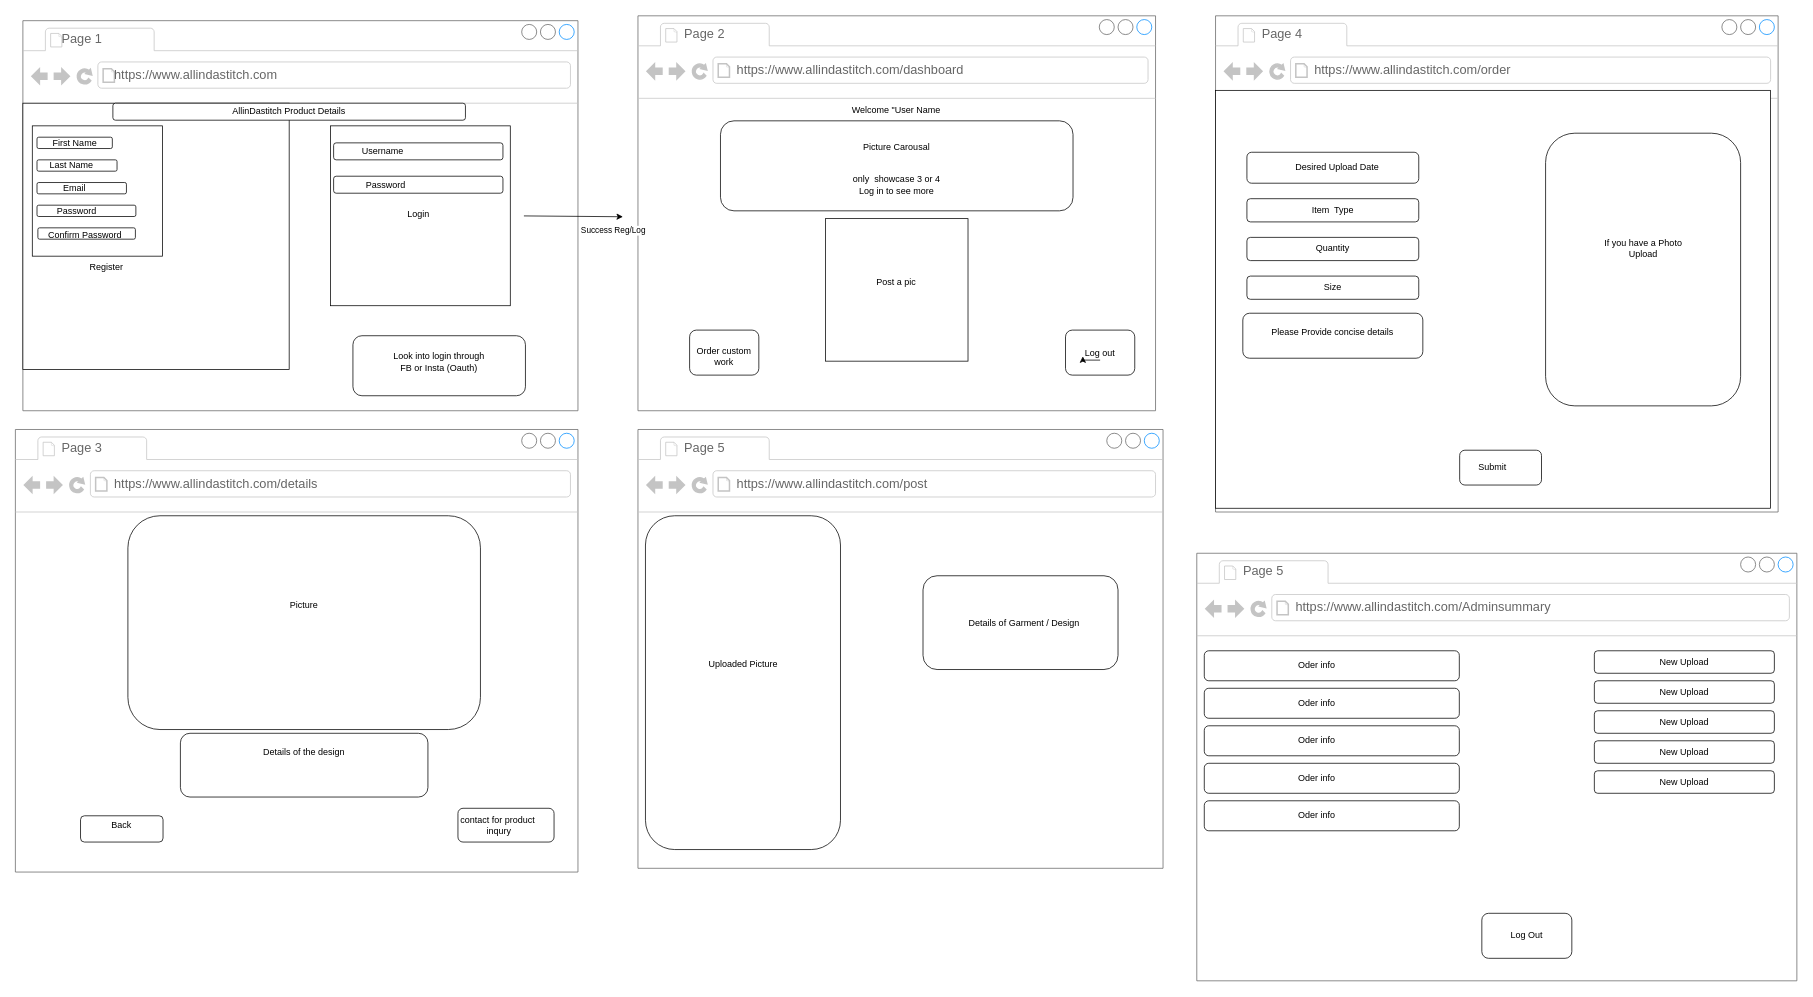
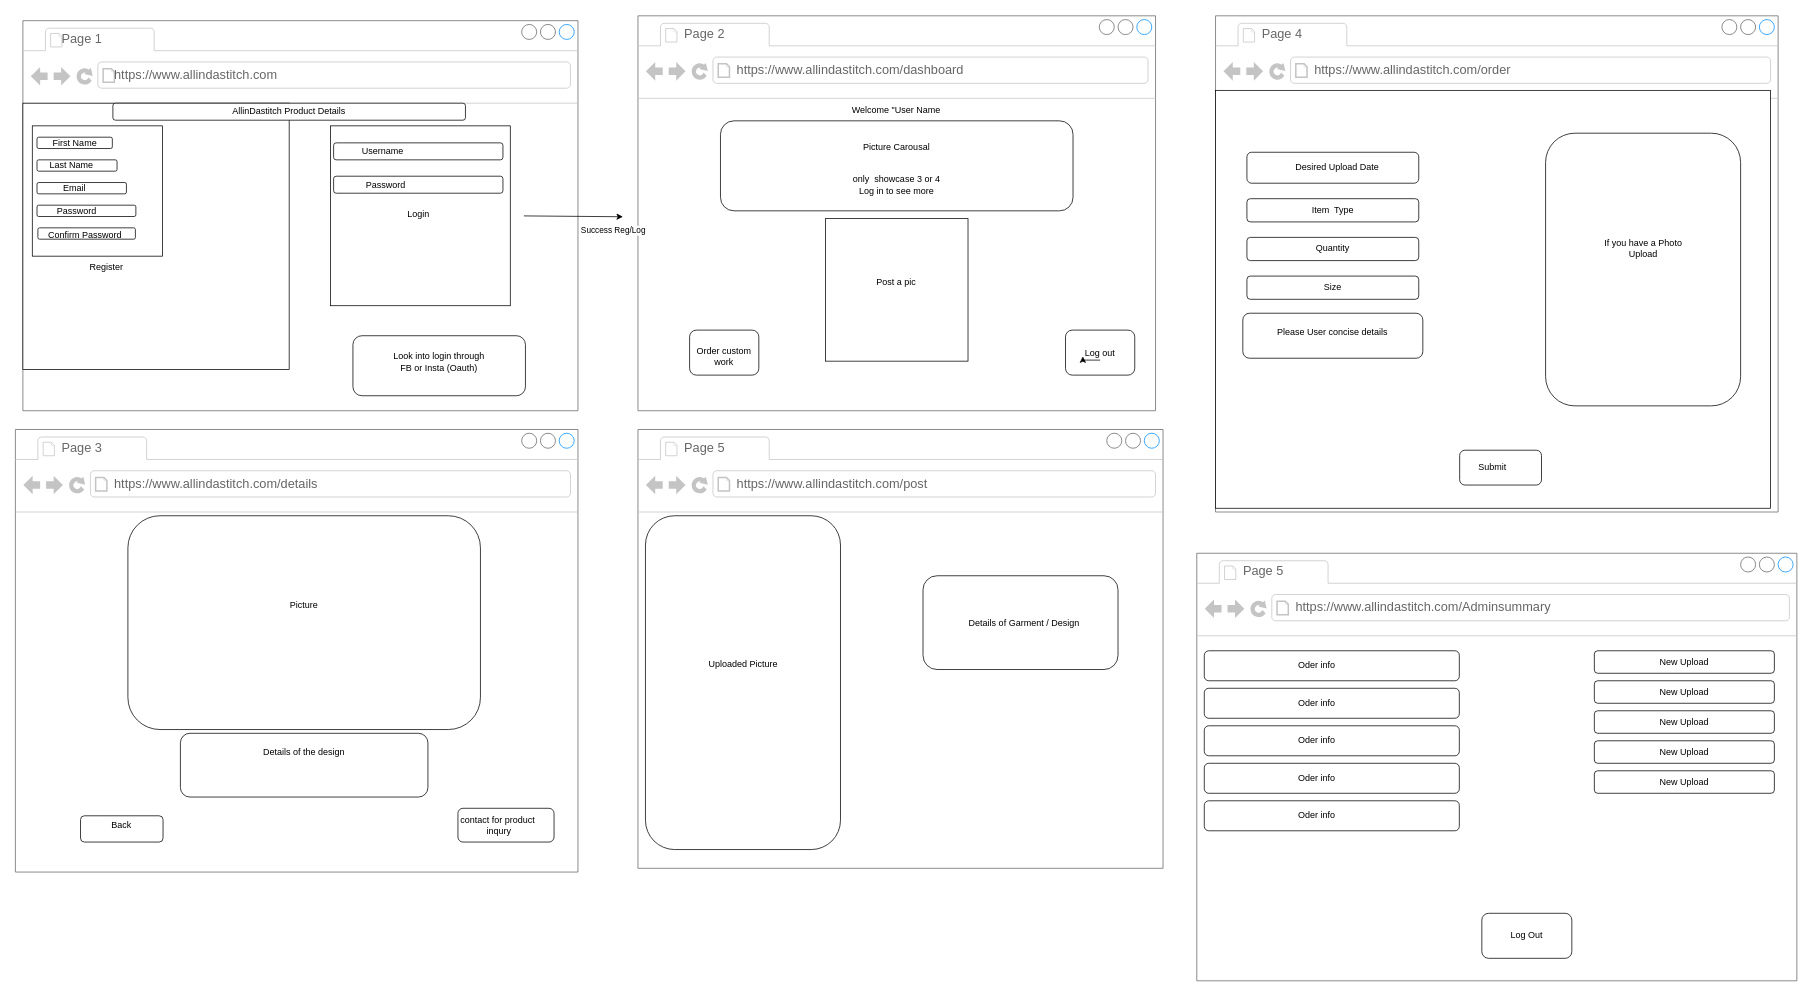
node "Please Provide concise details": label "Please Provide concise details" -> "Please User concise details"
